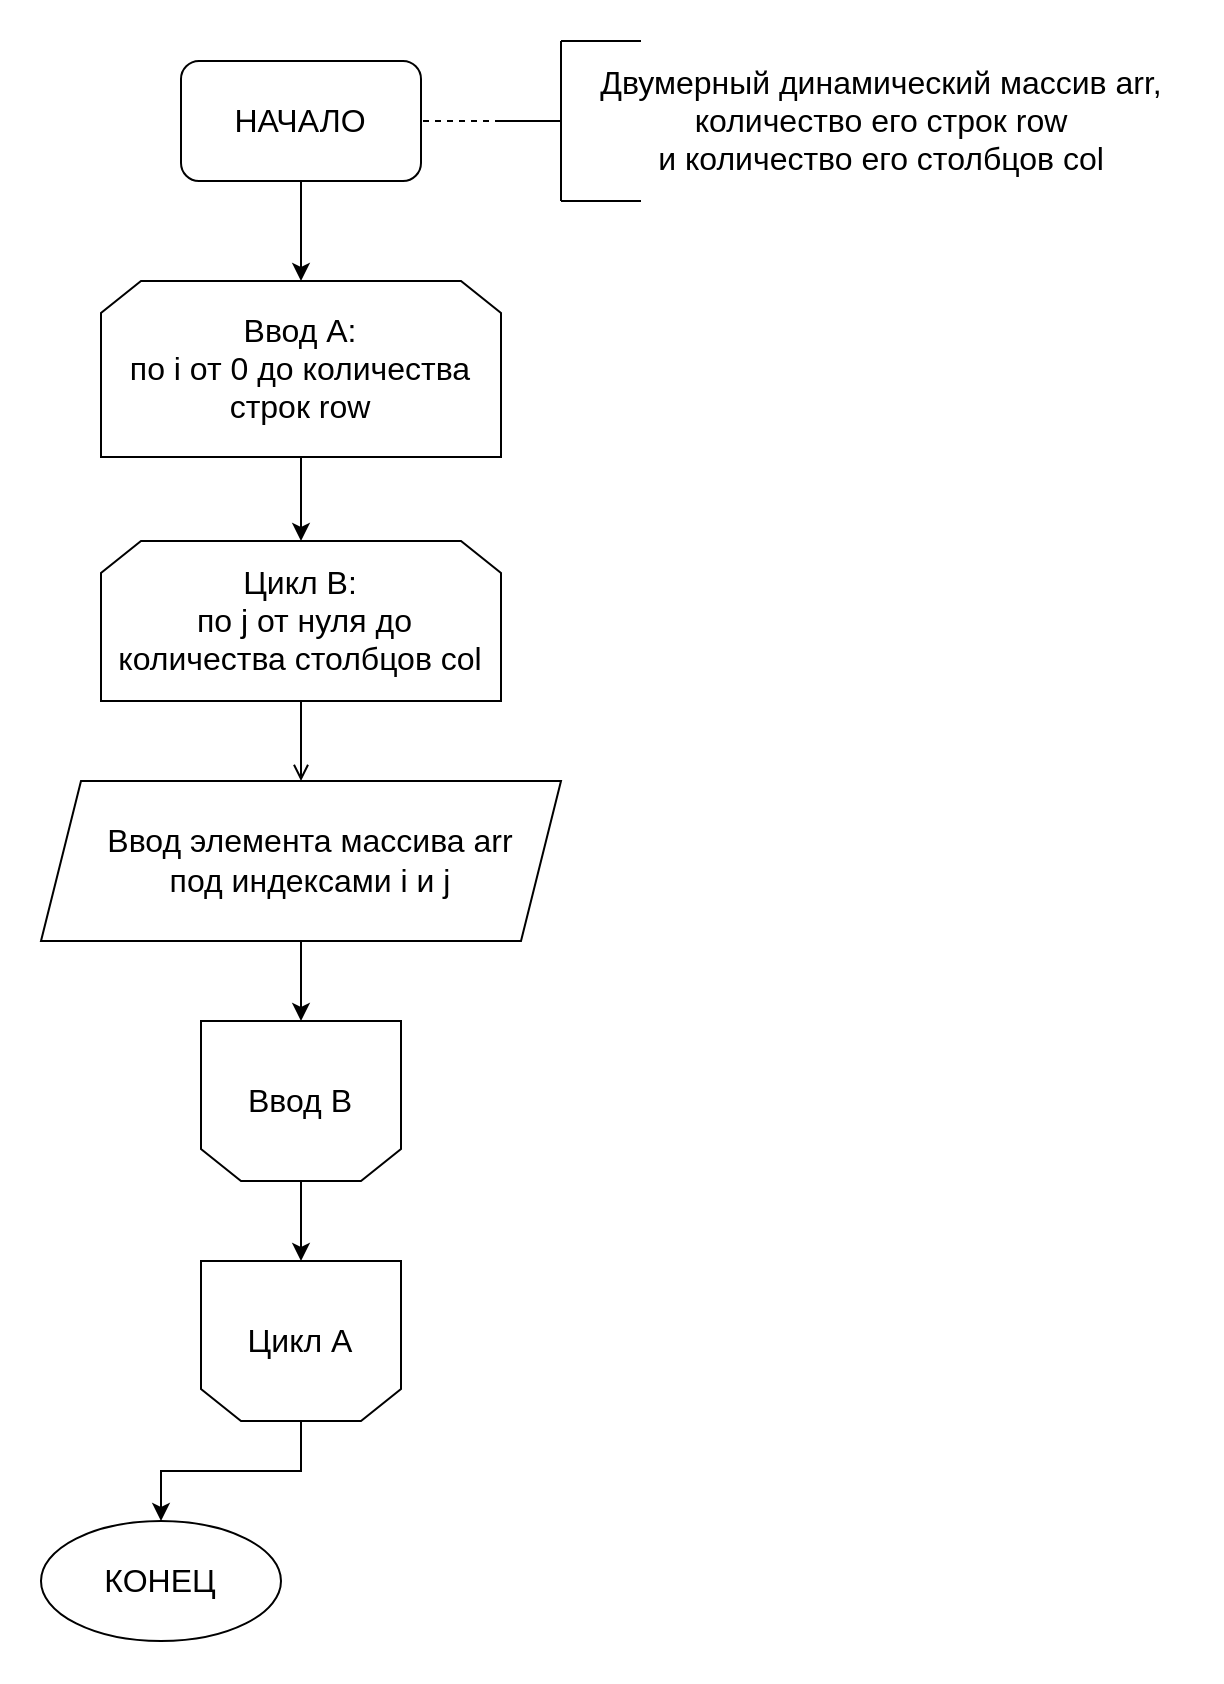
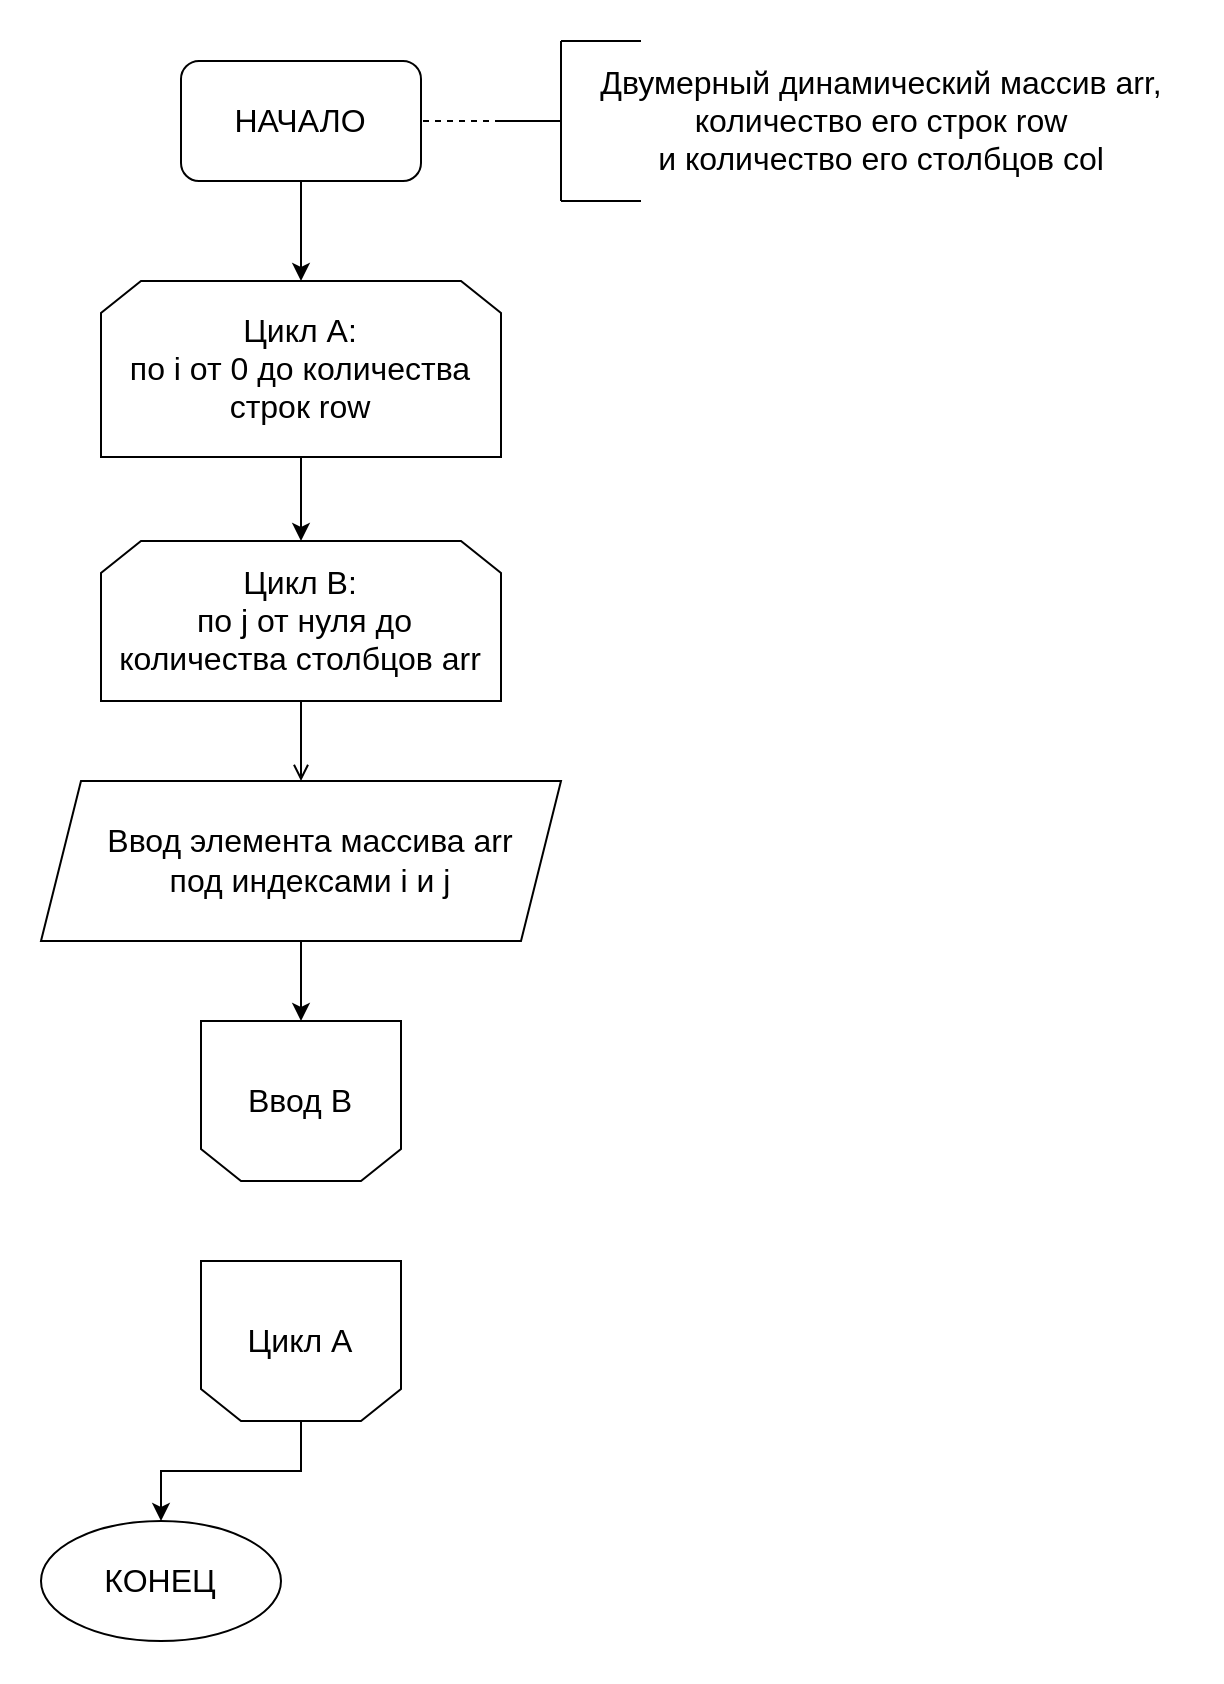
node "Ввод А: по i от 0 до количества строк row": label "Ввод А: по i от 0 до количества строк row" -> "Цикл А: по i от 0 до количества строк row"
node "Цикл B: по j от нуля до количества столбцов col": label "Цикл B: по j от нуля до количества столбцов col" -> "Цикл B: по j от нуля до количества столбцов arr"
edge "Ввод В" -> "Цикл А": removed
